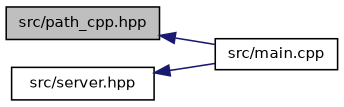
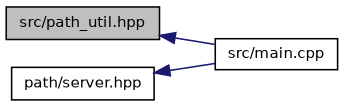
node "src/path_cpp.hpp": label "src/path_cpp.hpp" -> "src/path_util.hpp"
node "src/server.hpp": label "src/server.hpp" -> "path/server.hpp"
